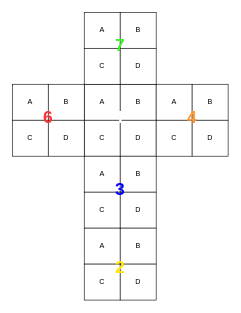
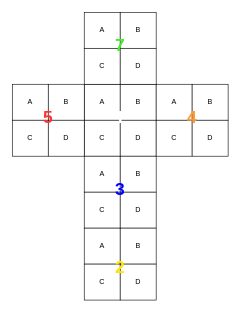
node "6": label "6" -> "5"
